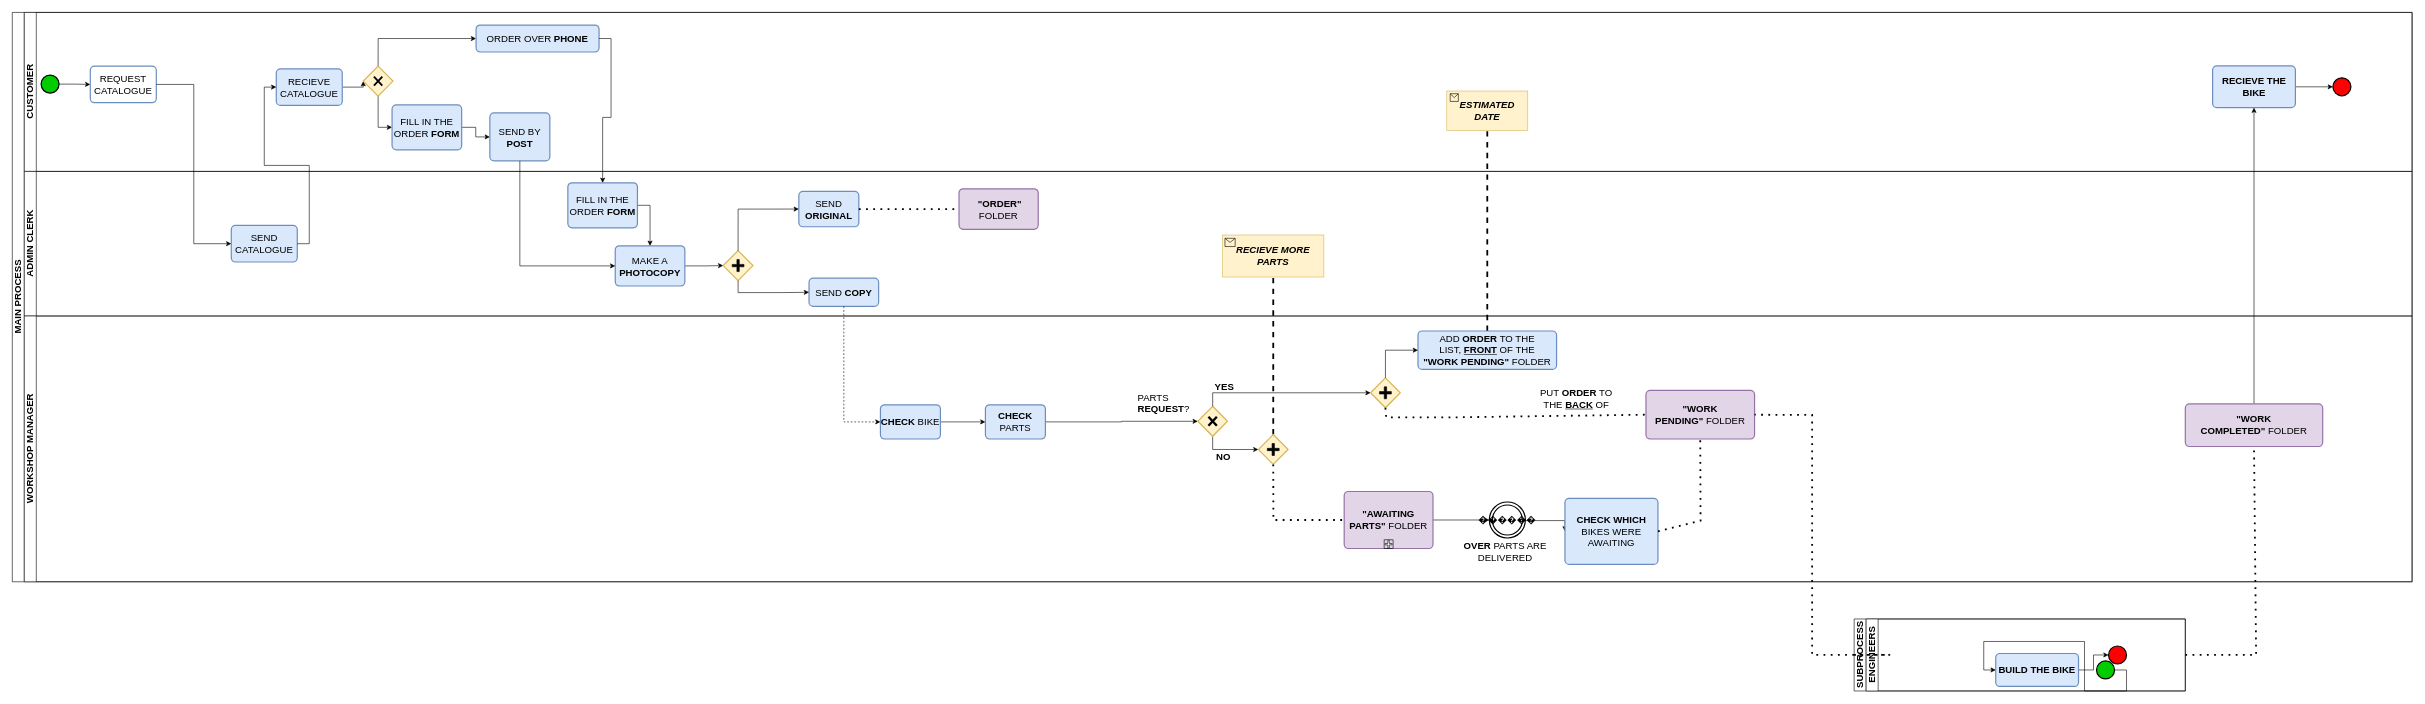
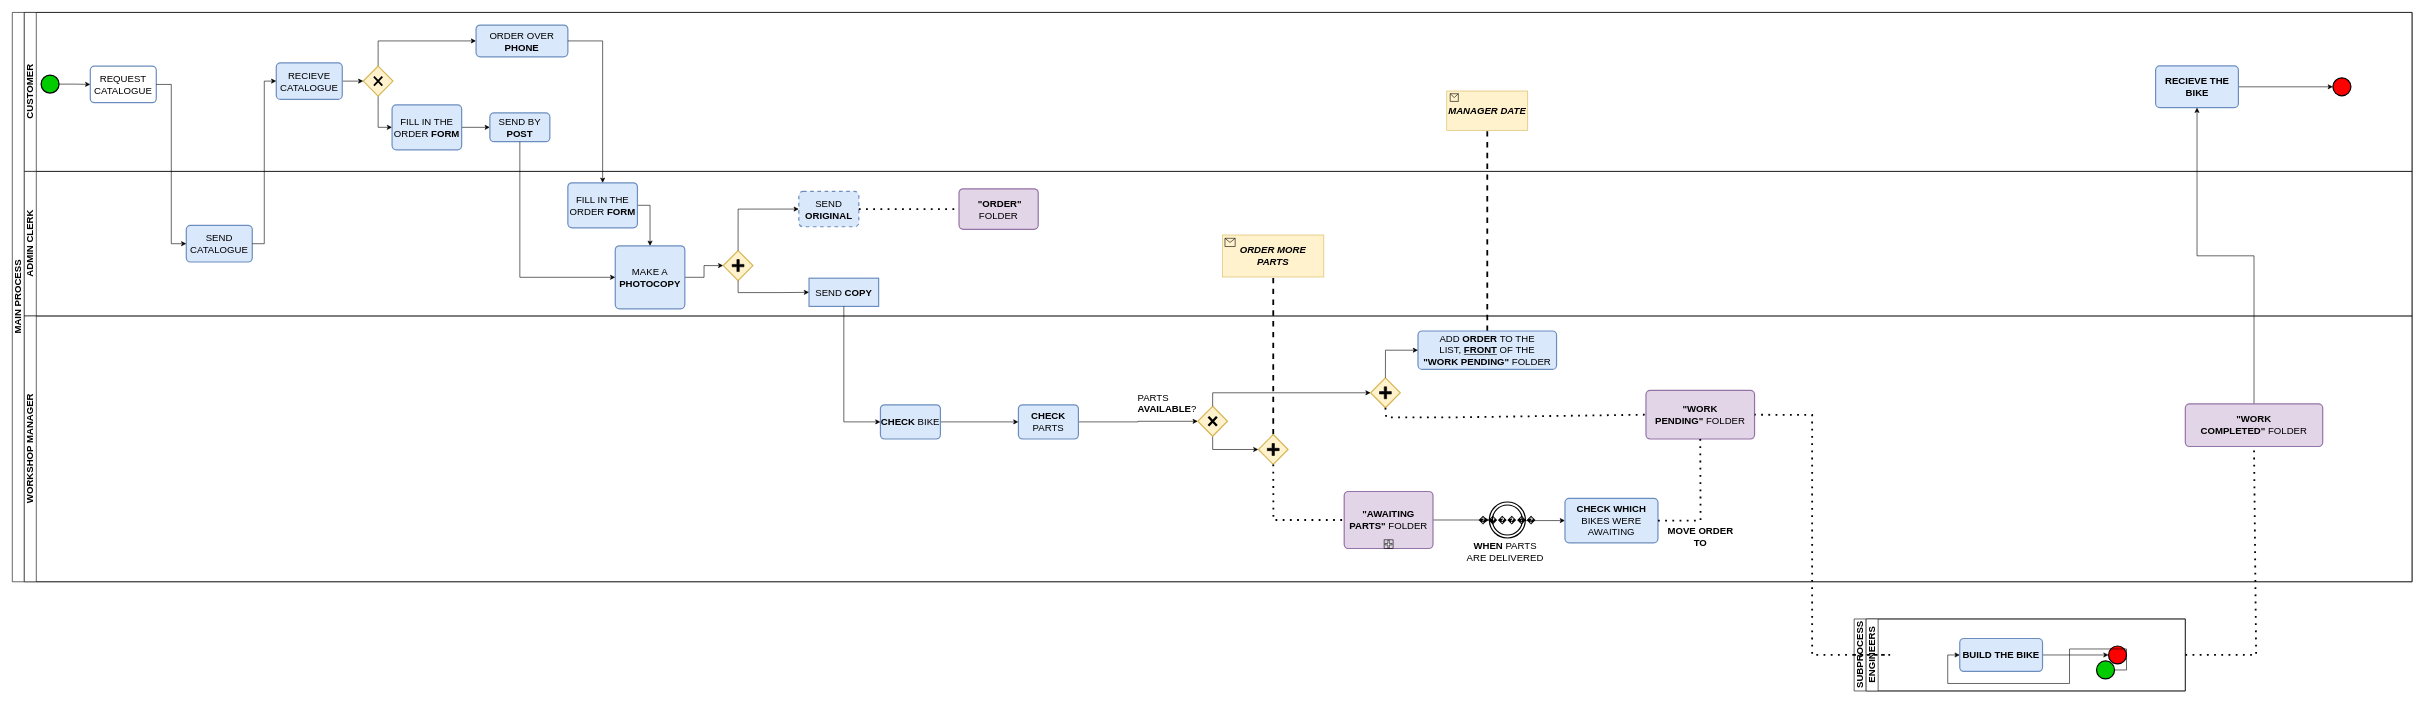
node "ORDER OVER PHONE": size 123x27 -> 92x32
node "RECIEVECATALOGUE": moved (309, 87) -> (309, 81)
node "RECIEVE THE BIKE": moved (2254, 87) -> (2197, 87)
node "ESTIMATED DATE": label "ESTIMATED DATE" -> "MANAGER DATE"
node "SEND BY POST": size 60x48 -> 60x29
node "SEND ORIGINAL": style solid -> dashed
node "SEND CATALOGUE": moved (264, 244) -> (219, 244)
node "RECIEVE MORE PARTS": label "RECIEVE MORE PARTS" -> "ORDER MORE PARTS"
node "MAKE A PHOTOCOPY": size 70x40 -> 70x63
node "SEND COPY": shape rounded rectangle -> rectangle
edge "SEND COPY" -> "CHECK BIKE": style dashed -> solid
node "YES": removed
node "PUT ORDER TO THE BACK OF": removed
node "PARTS REQUEST?": label "PARTS REQUEST?" -> "PARTS AVAILABLE?"
node "CHECK PARTS": moved (1016, 422) -> (1049, 422)
node "NO": removed
node "CHECK WHICH BIKES WERE AWAITING": size 93x66 -> 93x44
node "MOVE ORDER TO": added
node "OVER PARTS ARE DELIVERED": label "OVER PARTS ARE DELIVERED" -> "WHEN PARTS ARE DELIVERED"
node "BUILD THE BIKE": moved (2037, 670) -> (2001, 655)
